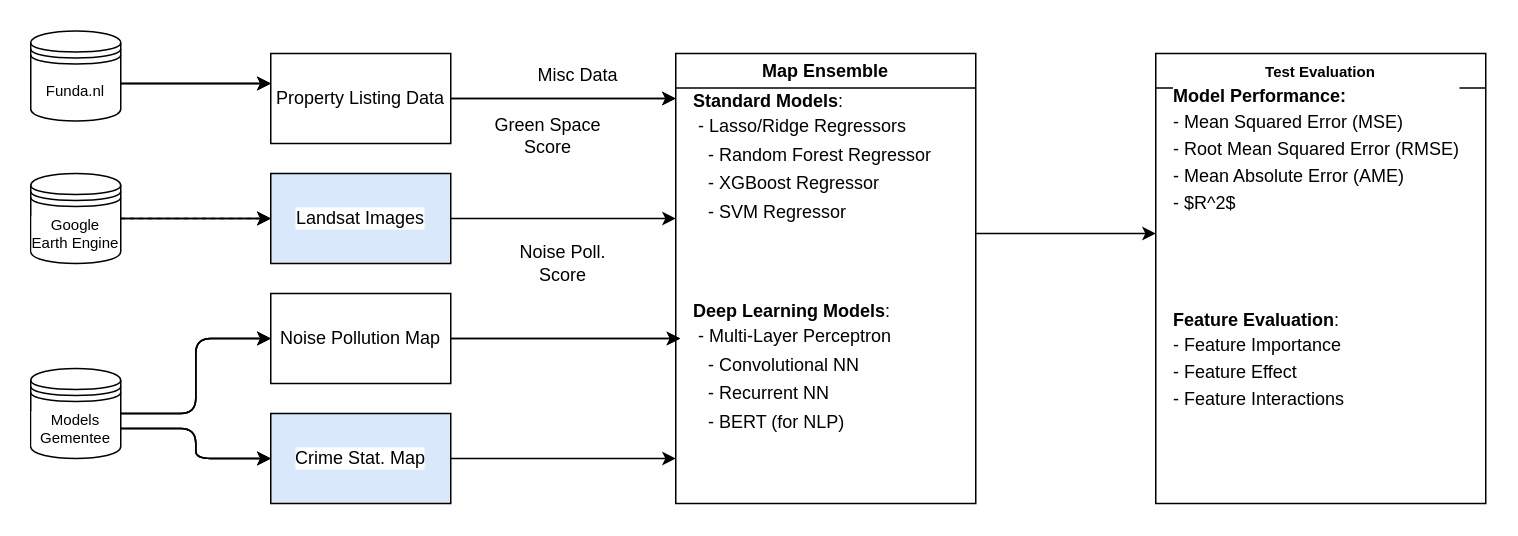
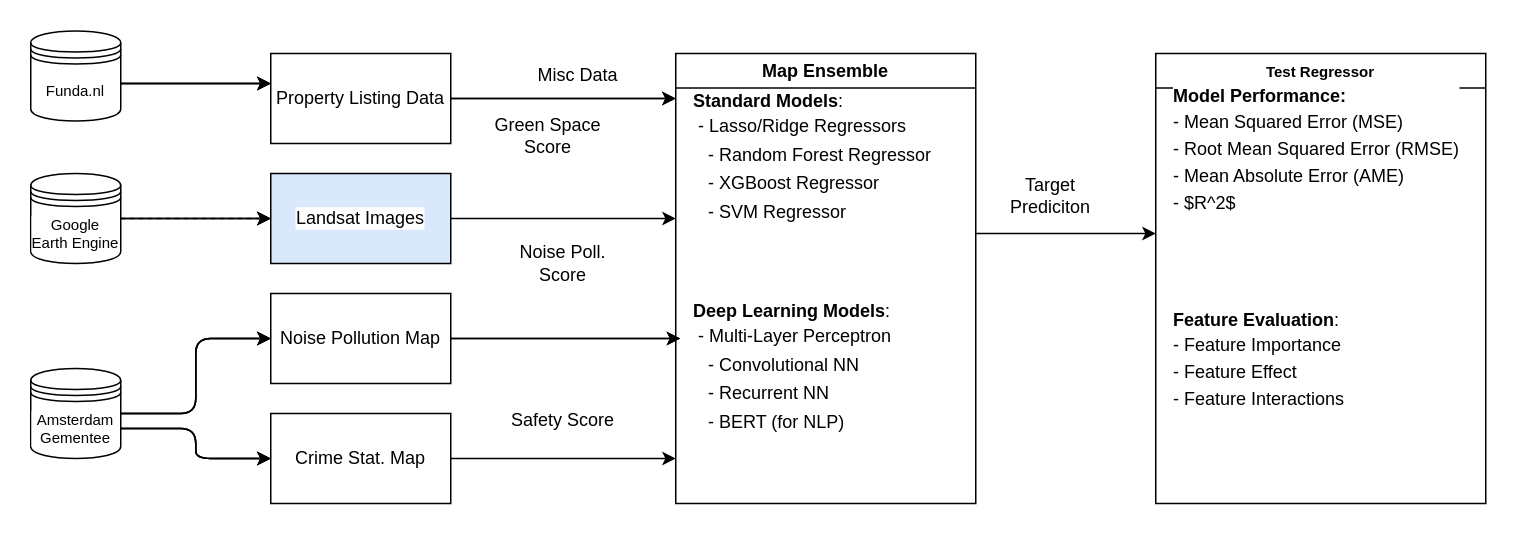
node "Test Evaluation": label "Test Evaluation" -> "Test Regressor"
node "Target Prediciton": added
node "Safety Score": added
node "Models Gementee": label "Models Gementee" -> "Amsterdam Gementee"
node "Crime Stat. Map": fillcolor #dae8fc -> #ffffff
